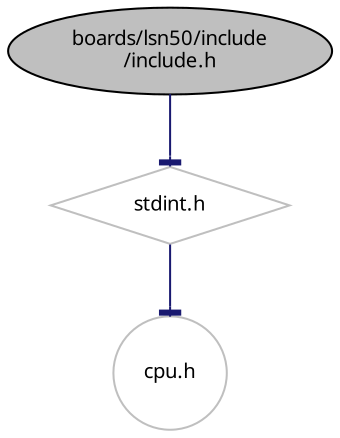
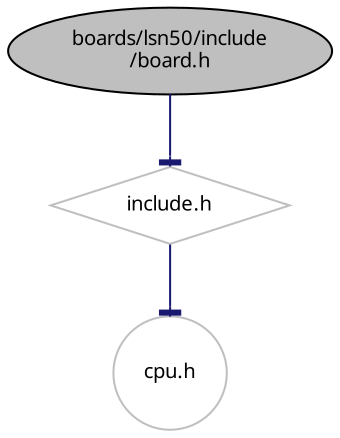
node "boards/lsn50/include /include.h": label "boards/lsn50/include /include.h" -> "boards/lsn50/include /board.h"
node "stdint.h": label "stdint.h" -> "include.h"
